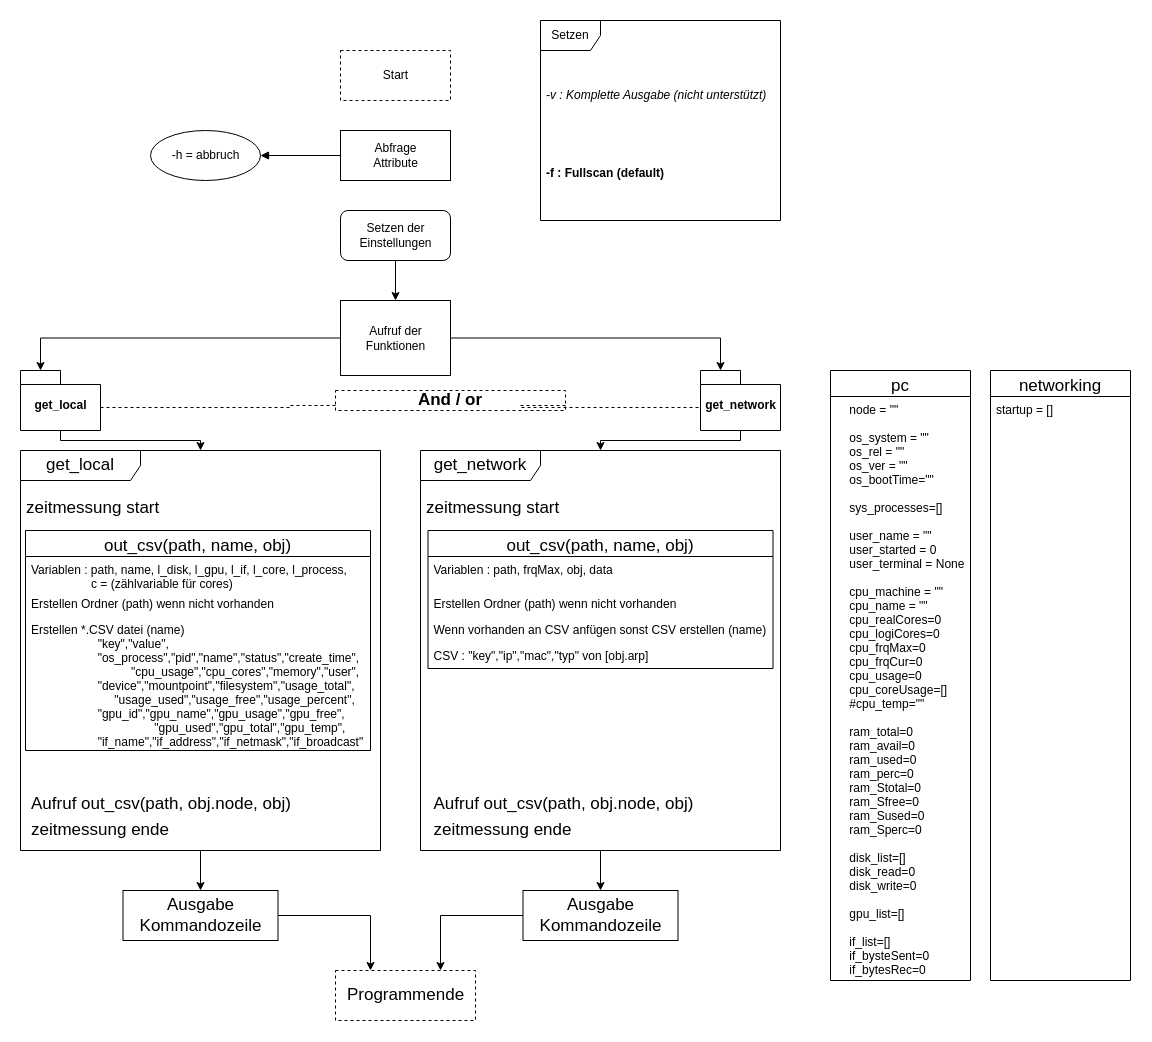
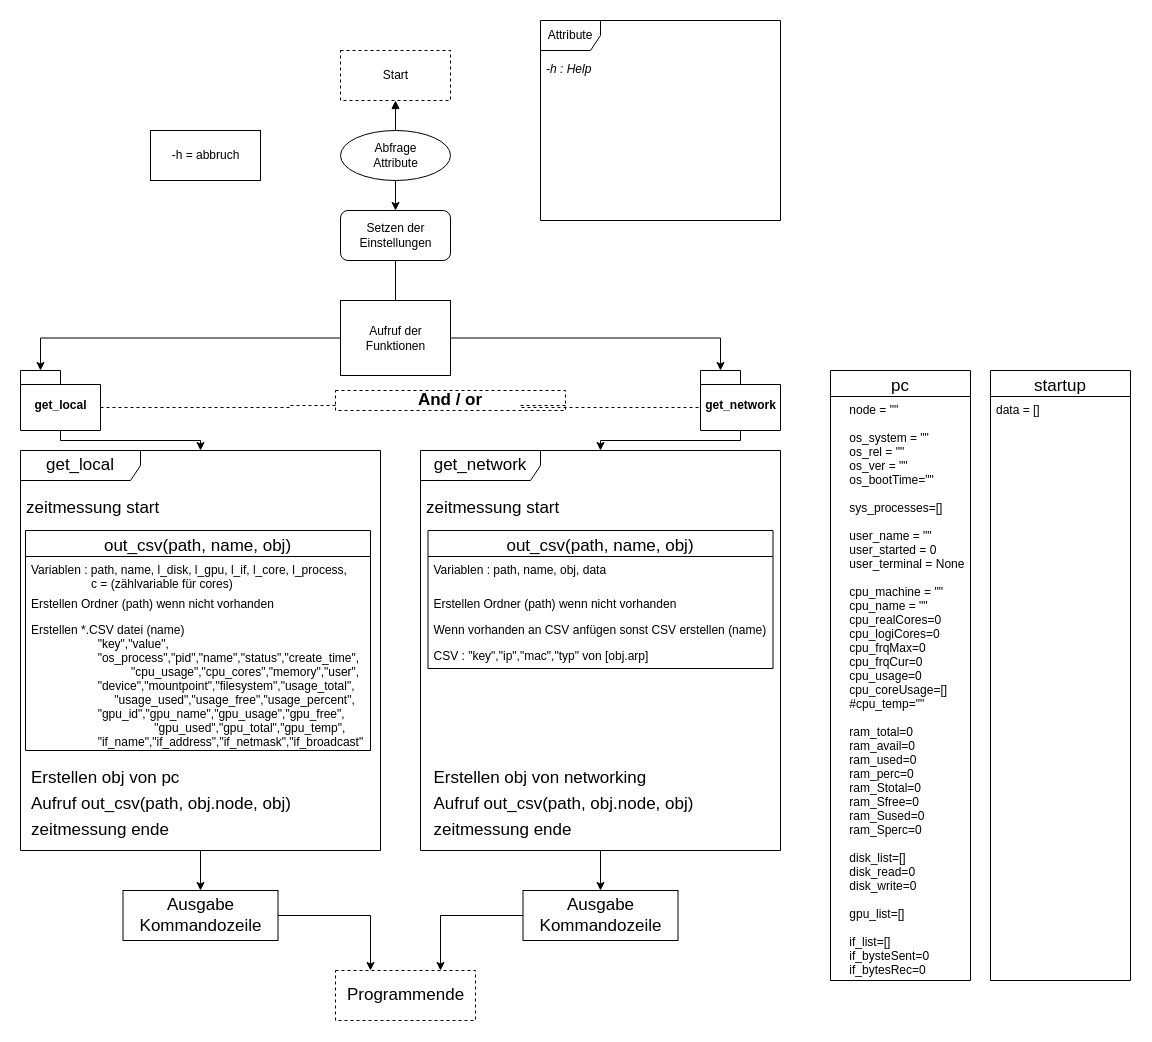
node "Setzen": label "Setzen" -> "Attribute"
node "-h : Help": added
node "-v : Komplette Ausgabe (nicht unterstützt)": removed
node "-h = abbruch": shape ellipse -> rectangle
edge "Abfrage Attribute" -> "-h = abbruch": now "Abfrage Attribute" -> "Start"
node "Abfrage Attribute": shape rectangle -> ellipse
node "-f : Fullscan (default)": removed
edge "Abfrage Attribute" -> "Setzen der Einstellungen": added
edge "Setzen der Einstellungen" -> "Aufruf der Funktionen": arrowhead classic -> none
node "networking": label "networking" -> "startup"
node "startup = []": label "startup = []" -> "data = []"
node "Variablen : path, frqMax, obj, data": label "Variablen : path, frqMax, obj, data" -> "Variablen : path, name, obj, data"
node "Erstellen obj von pc": added
node "Erstellen obj von networking": added
